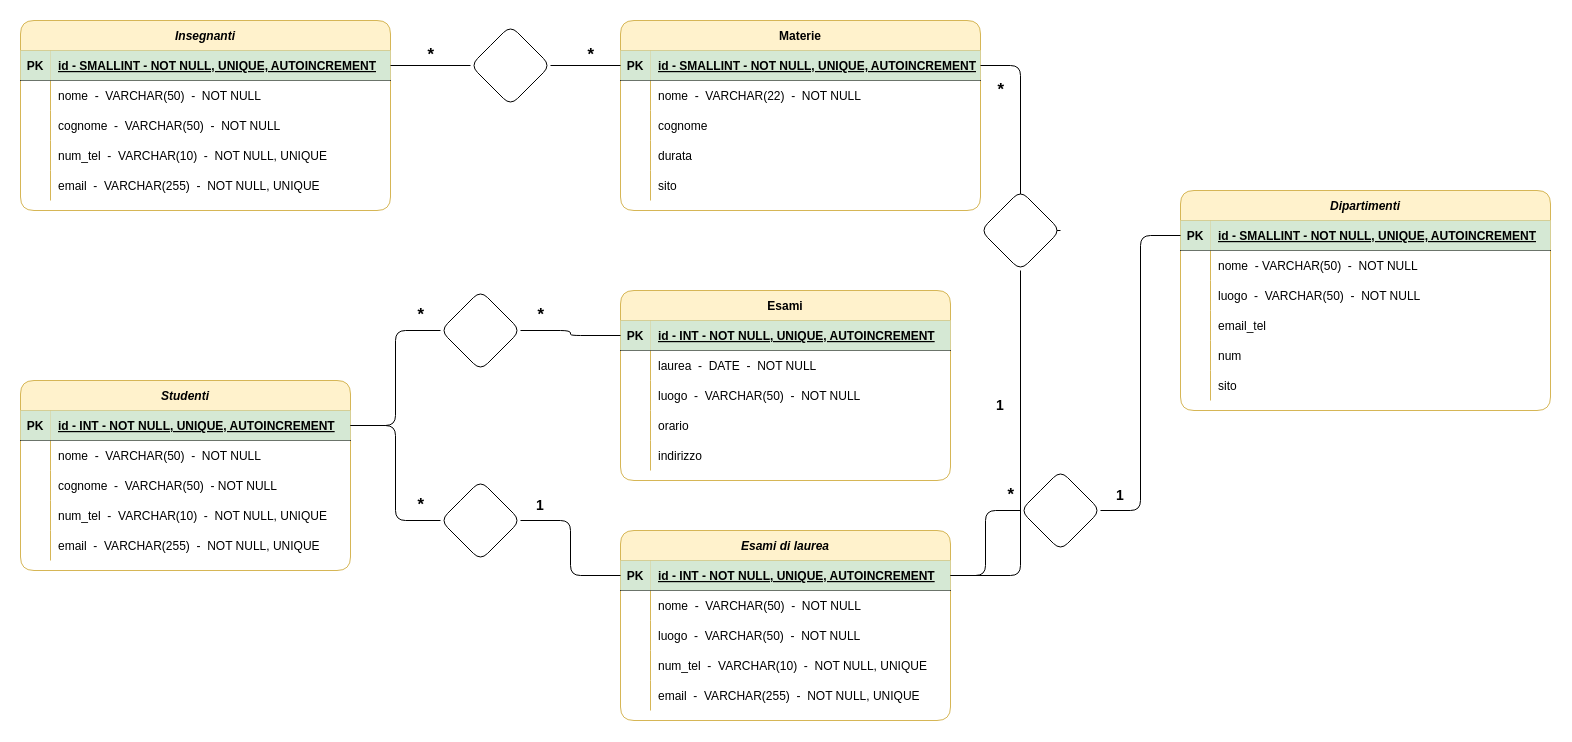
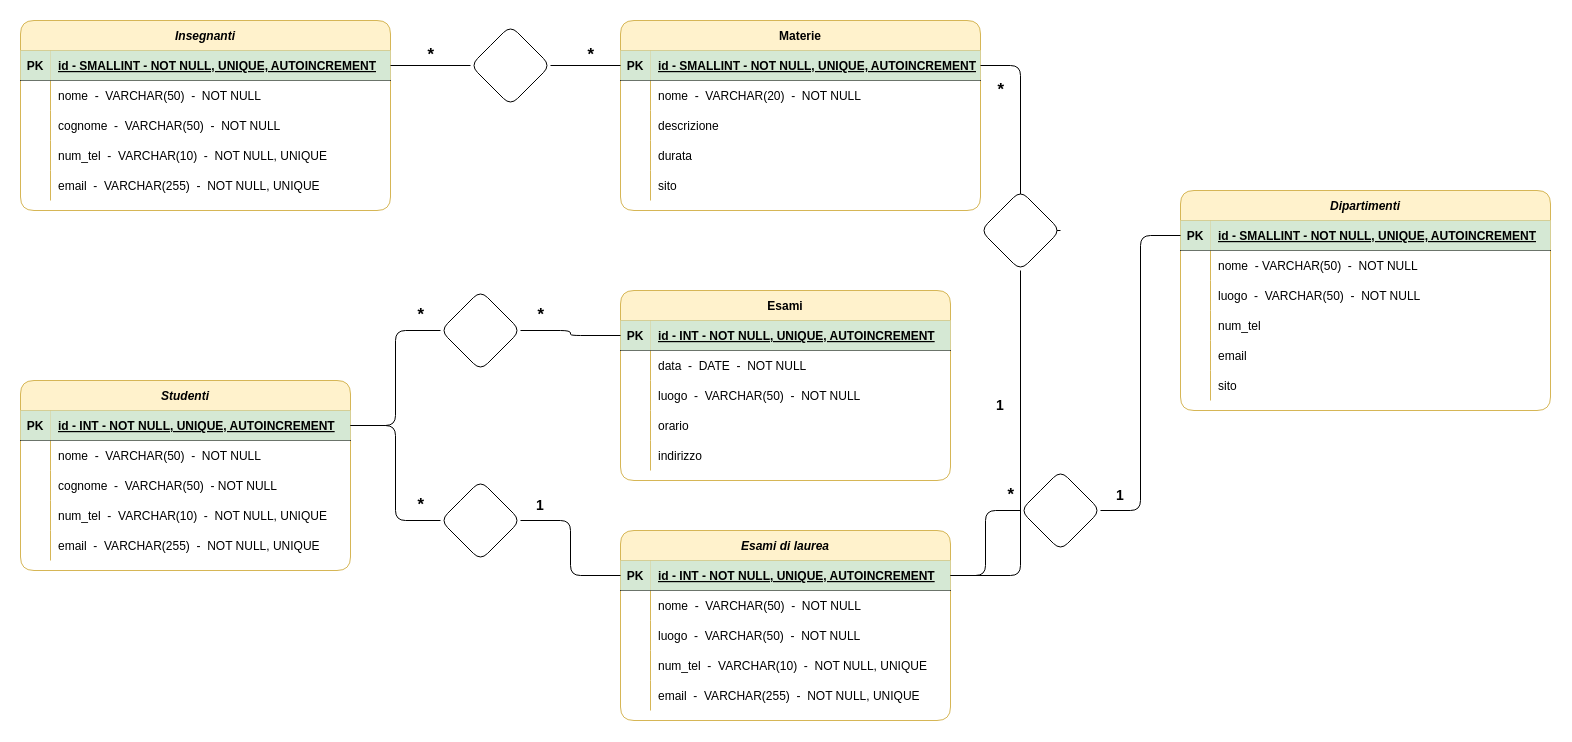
node "nome - VARCHAR(22) - NOT NULL": label "nome - VARCHAR(22) - NOT NULL" -> "nome - VARCHAR(20) - NOT NULL"
node "cognome": label "cognome" -> "descrizione"
node "email_tel": label "email_tel" -> "num_tel"
node "num": label "num" -> "email"
node "laurea - DATE - NOT NULL": label "laurea - DATE - NOT NULL" -> "data - DATE - NOT NULL"
